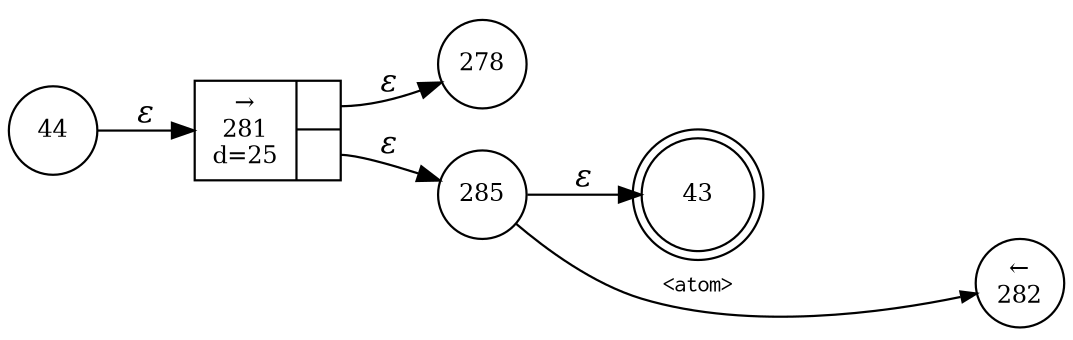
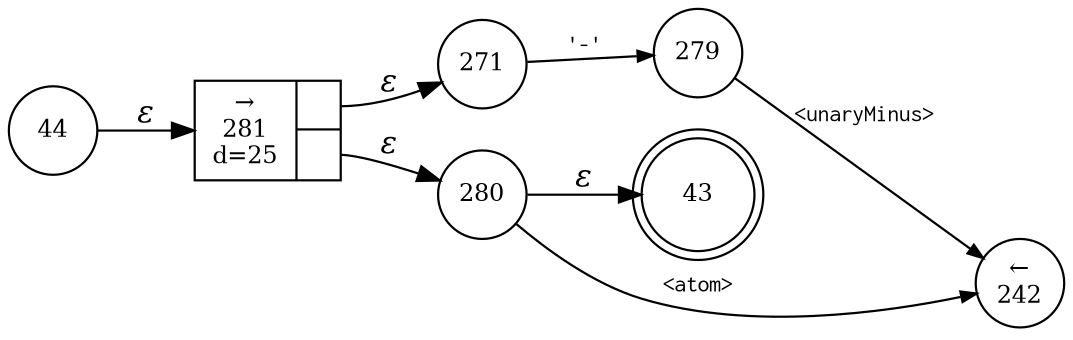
node "279": added
node "278": label "278" -> "271"
node "285": label "285" -> "280"
node "← 282": label "← 282" -> "← 242"
